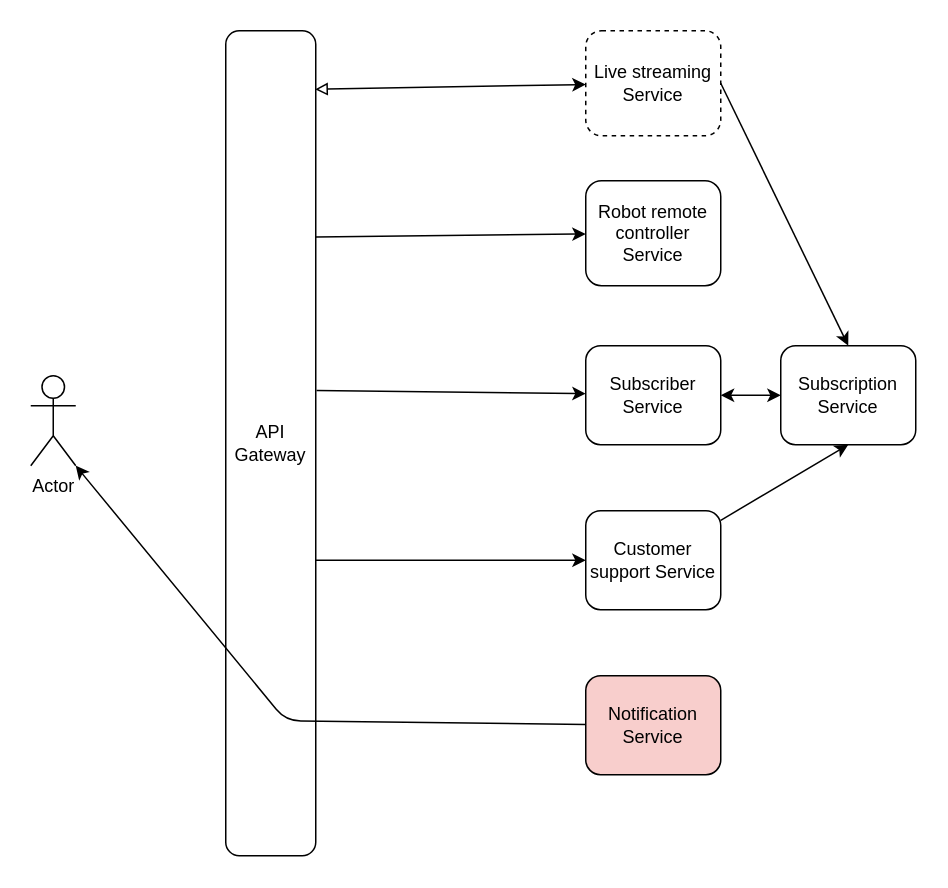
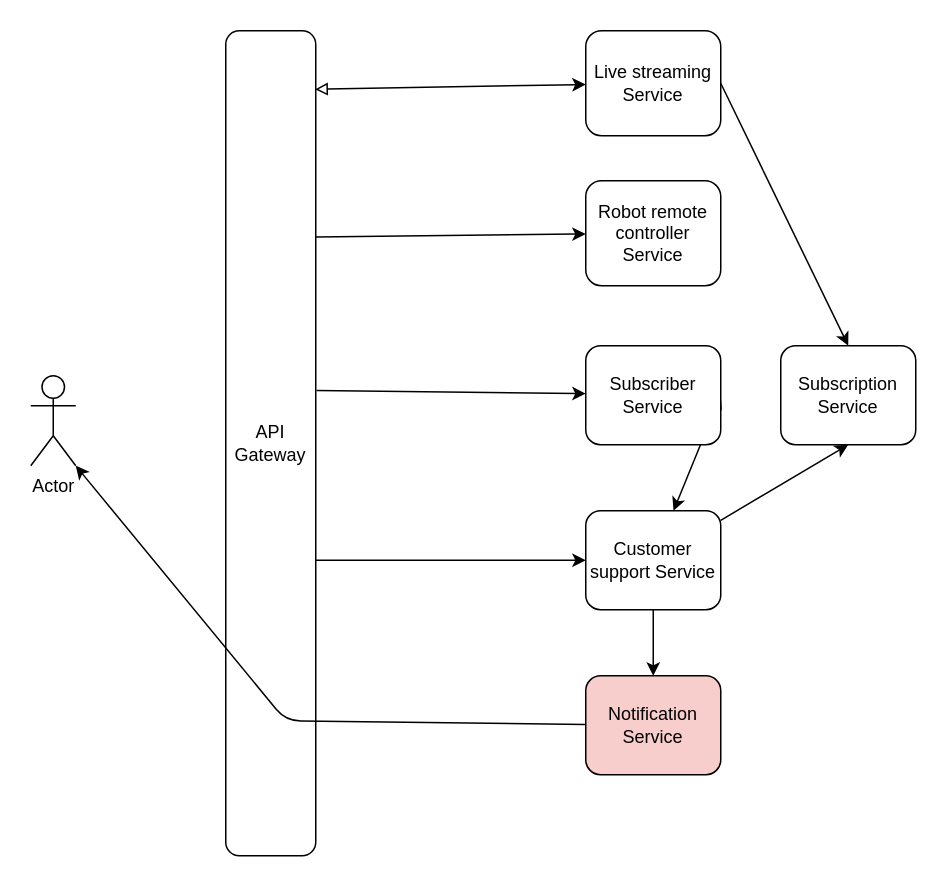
node "Live streaming Service": style dashed -> solid
edge "Subscriber Service" -- "Subscription Service": now "Subscriber Service" -- "Customer support Service"
edge "Customer support Service" -> "Notification Service": added
